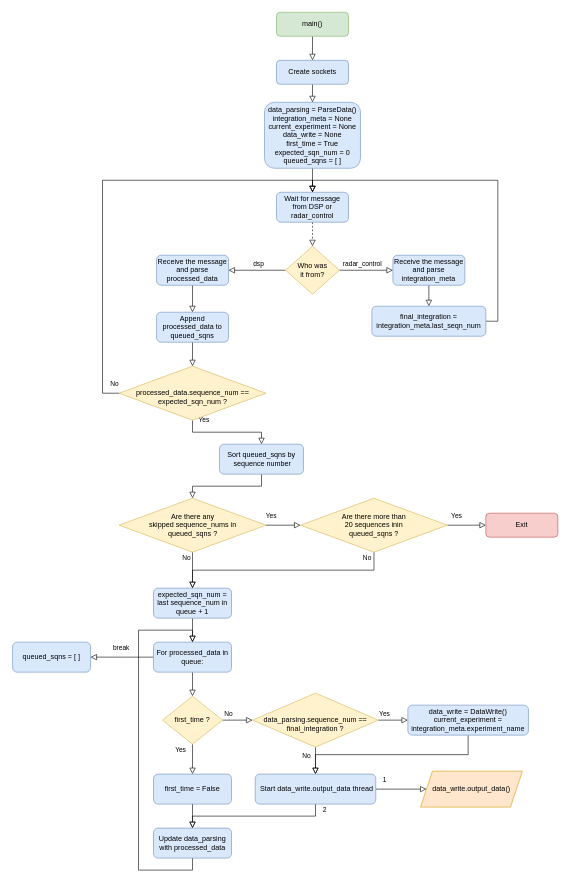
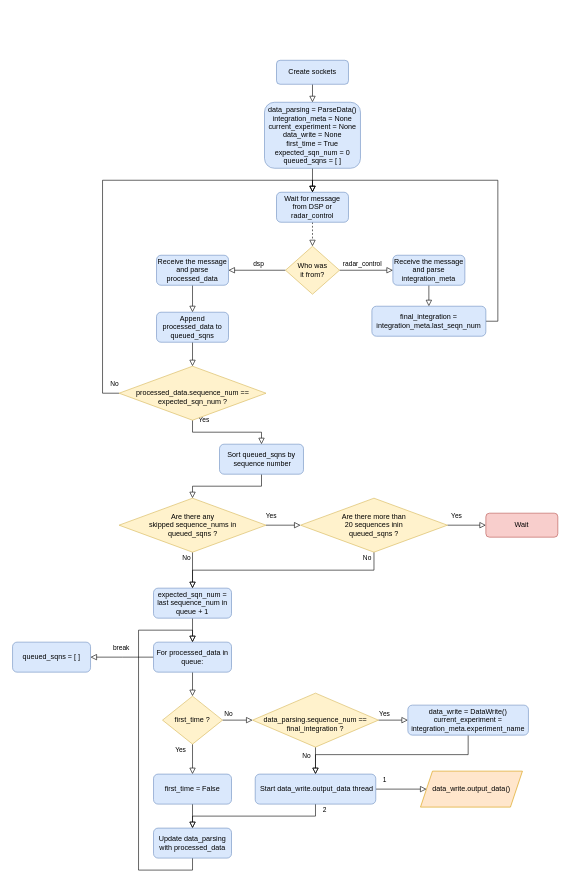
node "main()": removed
edge "main()" -> "Create sockets": removed
node "Exit": label "Exit" -> "Wait"
